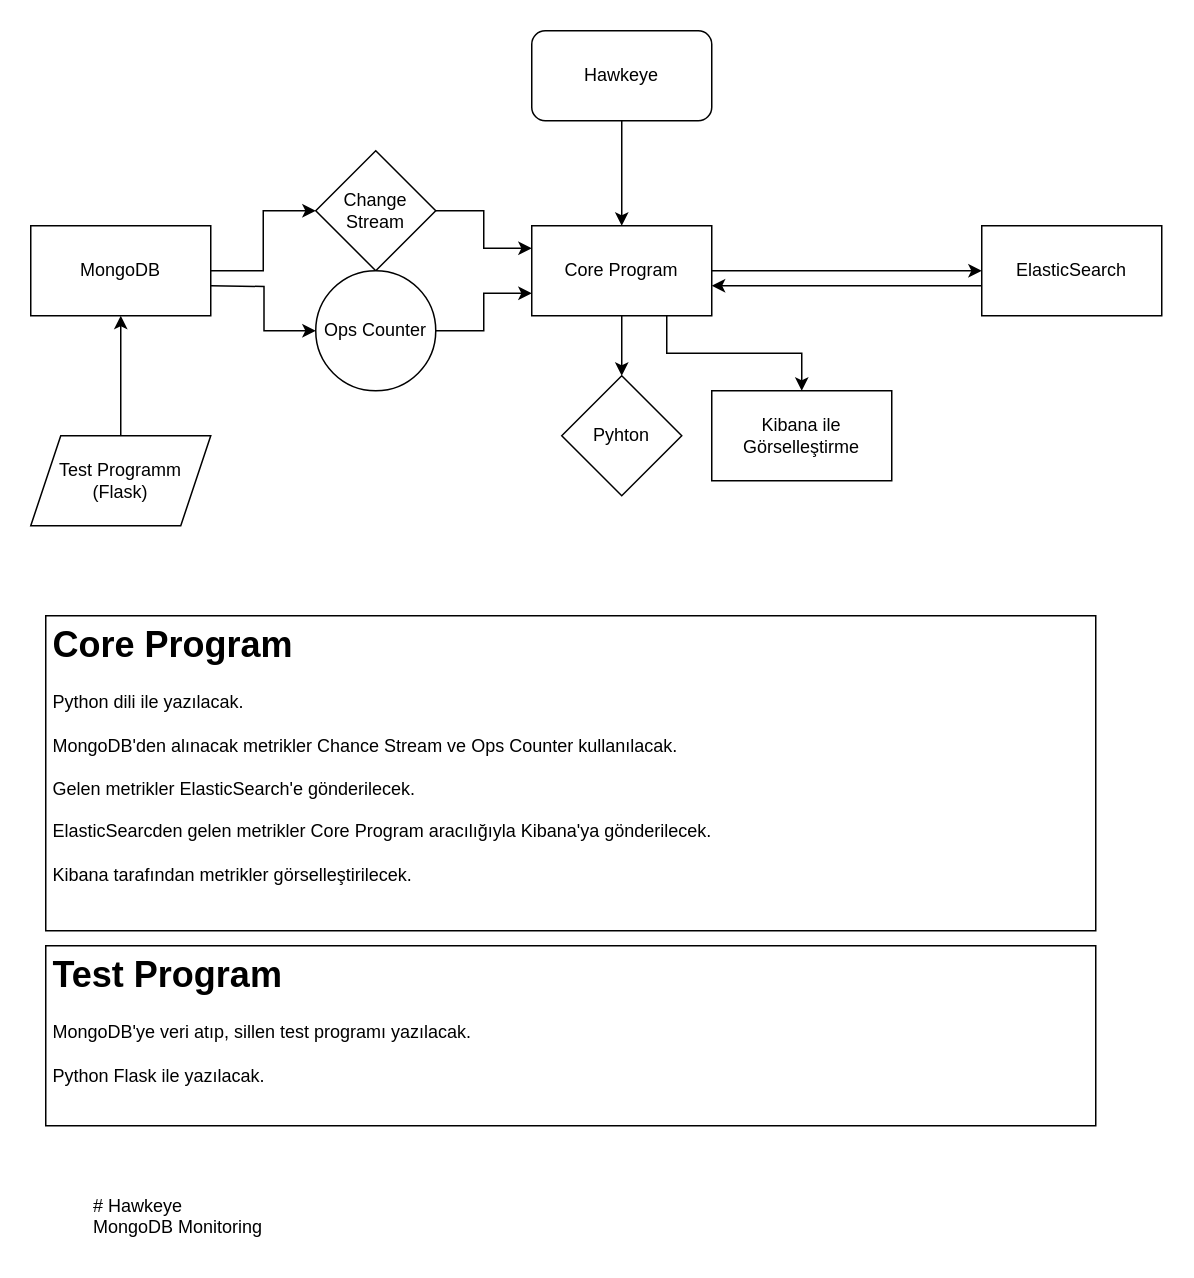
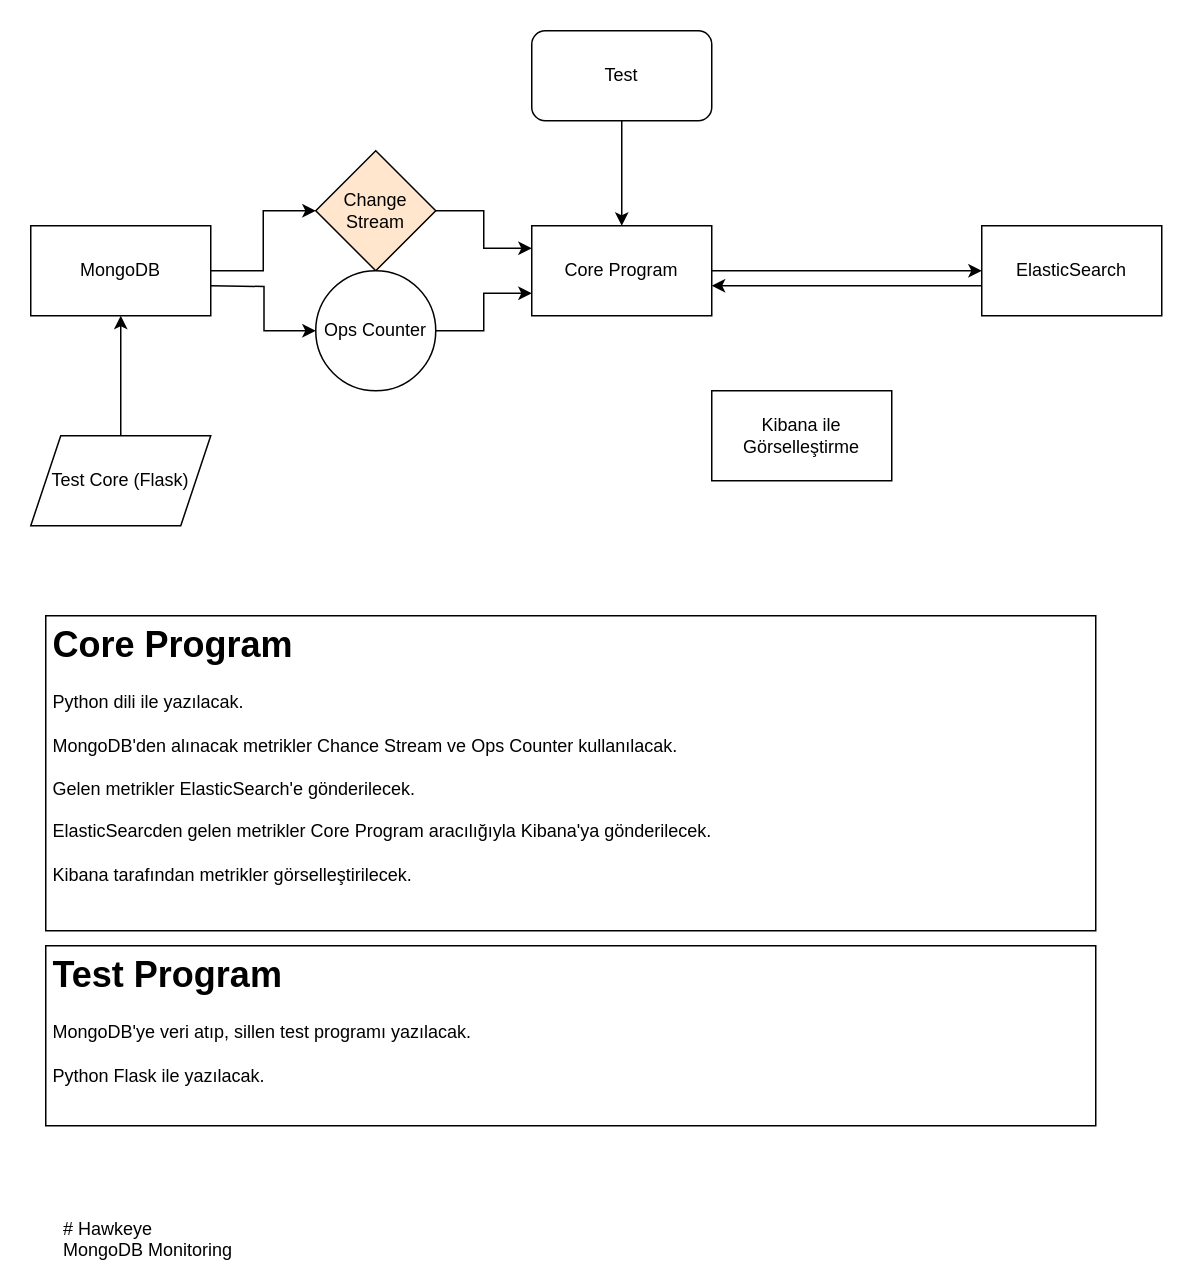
node "Hawkeye": label "Hawkeye" -> "Test"
node "Change Stream": fillcolor #ffffff -> #ffe6cc
edge "Core Program" -> "Pyhton": removed
edge "Core Program" -> "Kibana ile Görselleştirme": removed
node "Pyhton": removed
node "Test Programm (Flask)": label "Test Programm (Flask)" -> "Test Core (Flask)"
node "# Hawkeye MongoDB Monitoring": moved (196, 1216) -> (166, 1238)
